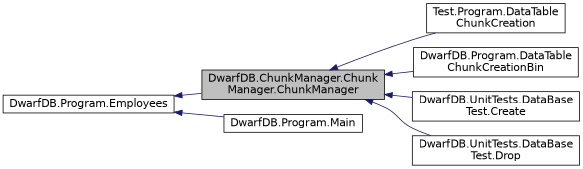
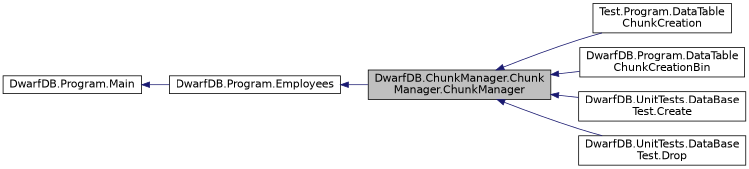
edge "DwarfDB.Program.Main" -> "DwarfDB.Program.Employees": reversed
